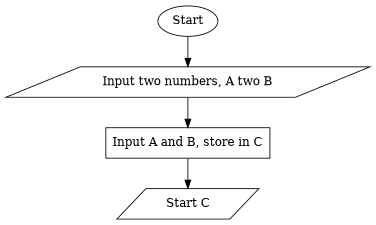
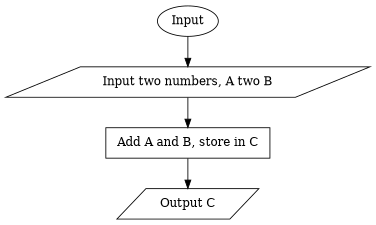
node "Start": label "Start" -> "Input"
node "Input A and B, store in C": label "Input A and B, store in C" -> "Add A and B, store in C"
node "Start C": label "Start C" -> "Output C"
